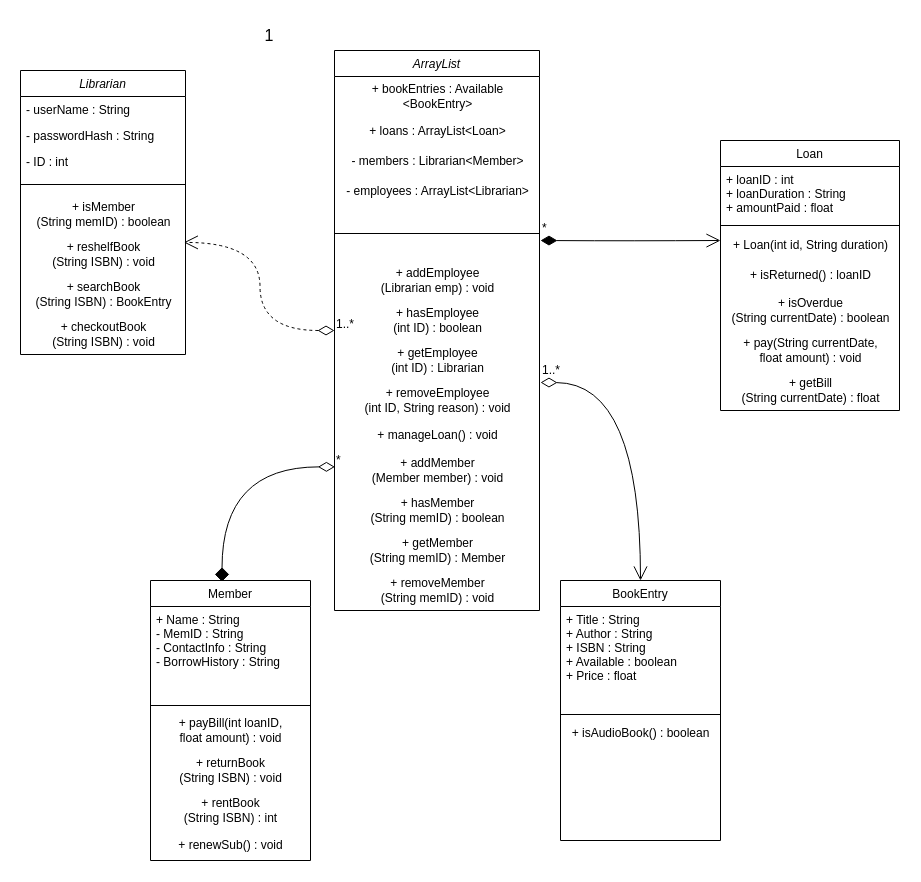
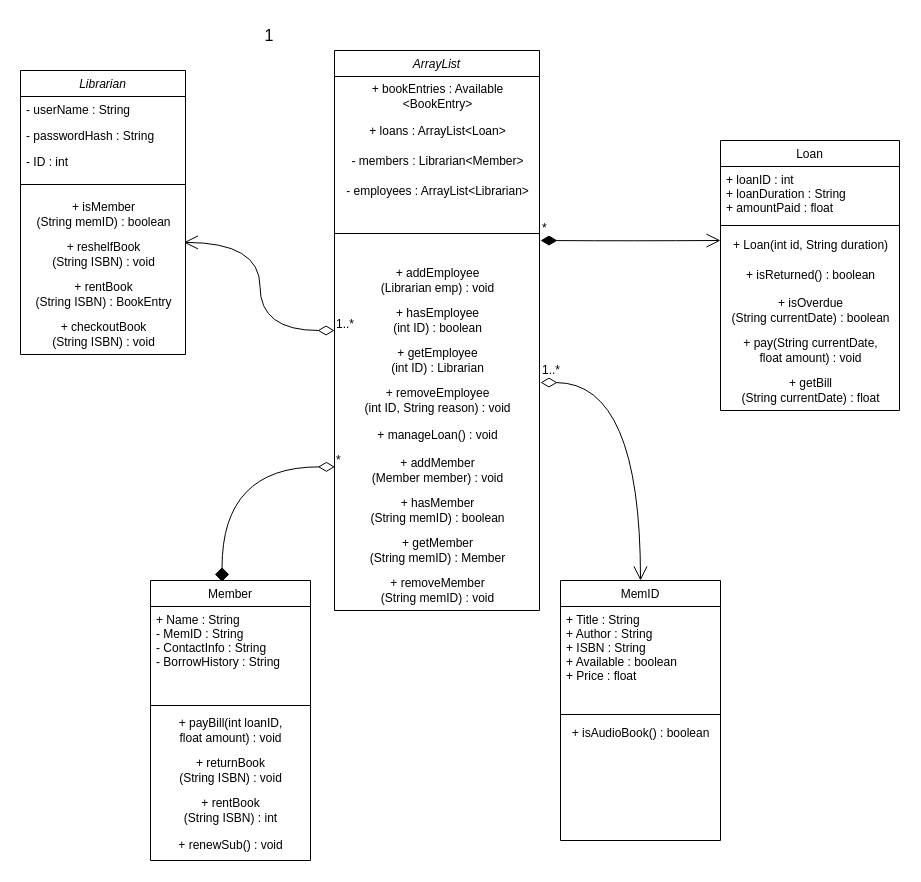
node "+ isReturned() : loanID": label "+ isReturned() : loanID" -> "+ isReturned() : boolean"
edge "+ reshelfBook (String ISBN) : void" -- "ArrayList": style dashed -> solid
node "+ searchBook (String ISBN) : BookEntry": label "+ searchBook (String ISBN) : BookEntry" -> "+ rentBook (String ISBN) : BookEntry"
node "BookEntry": label "BookEntry" -> "MemID"
